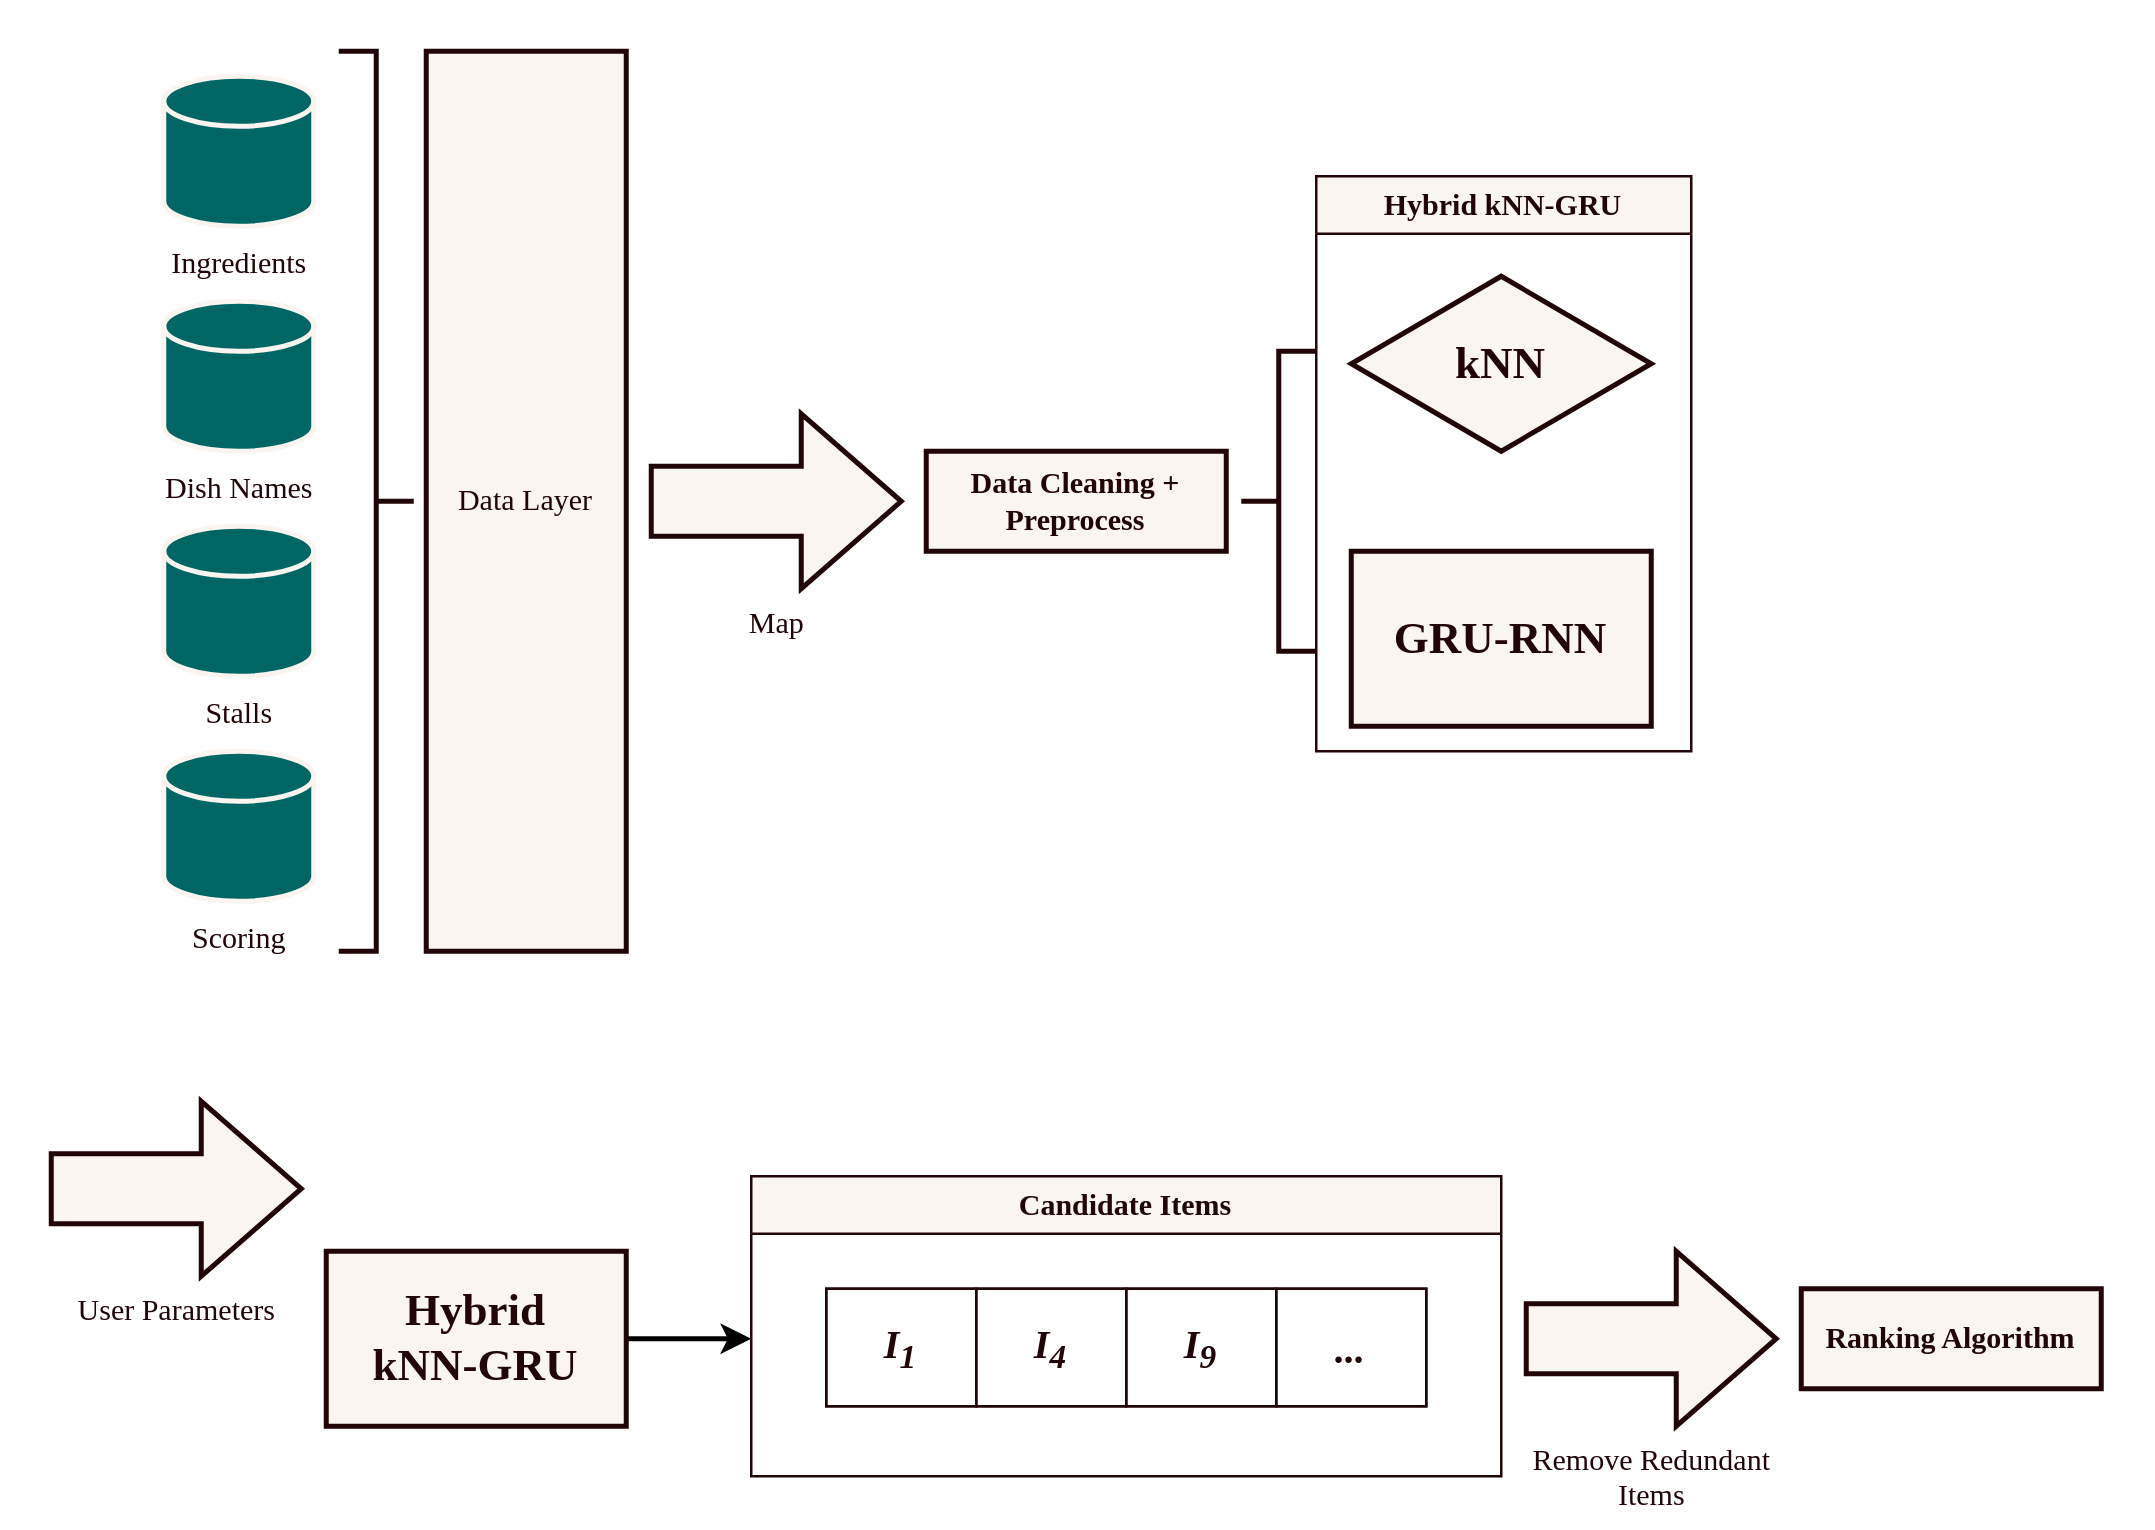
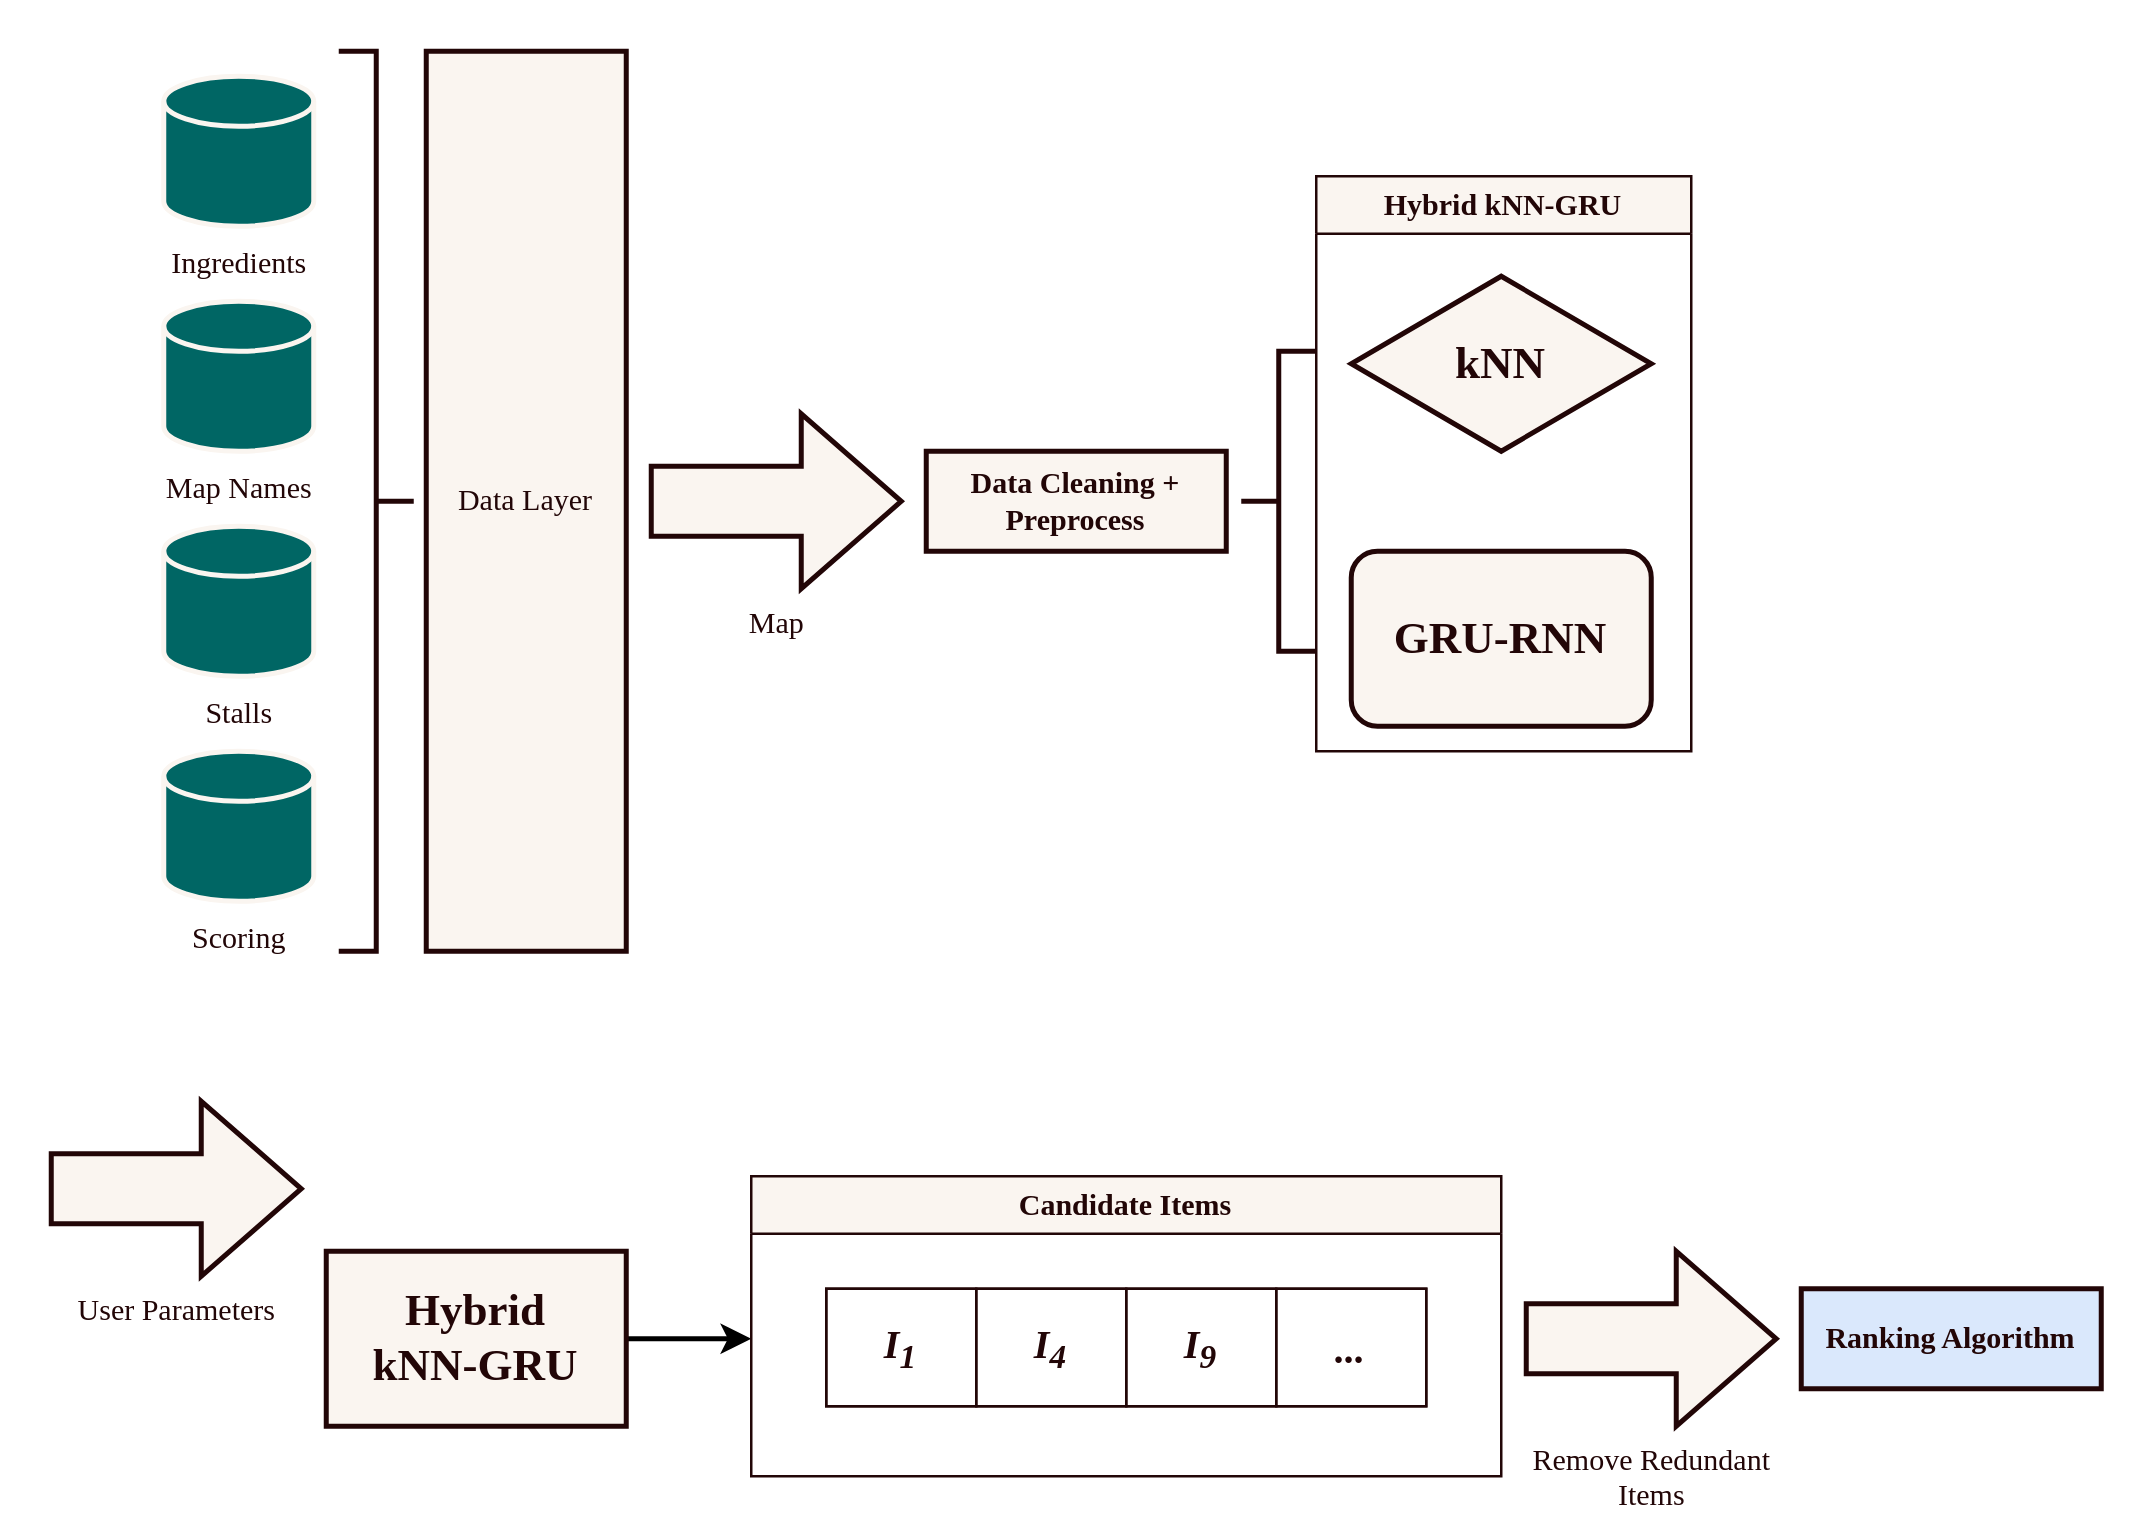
node "Dish Names": label "Dish Names" -> "Map Names"
node "GRU-RNN": shape rectangle -> rounded rectangle
node "Ranking Algorithm": fillcolor #faf5f0 -> #dae8fc
